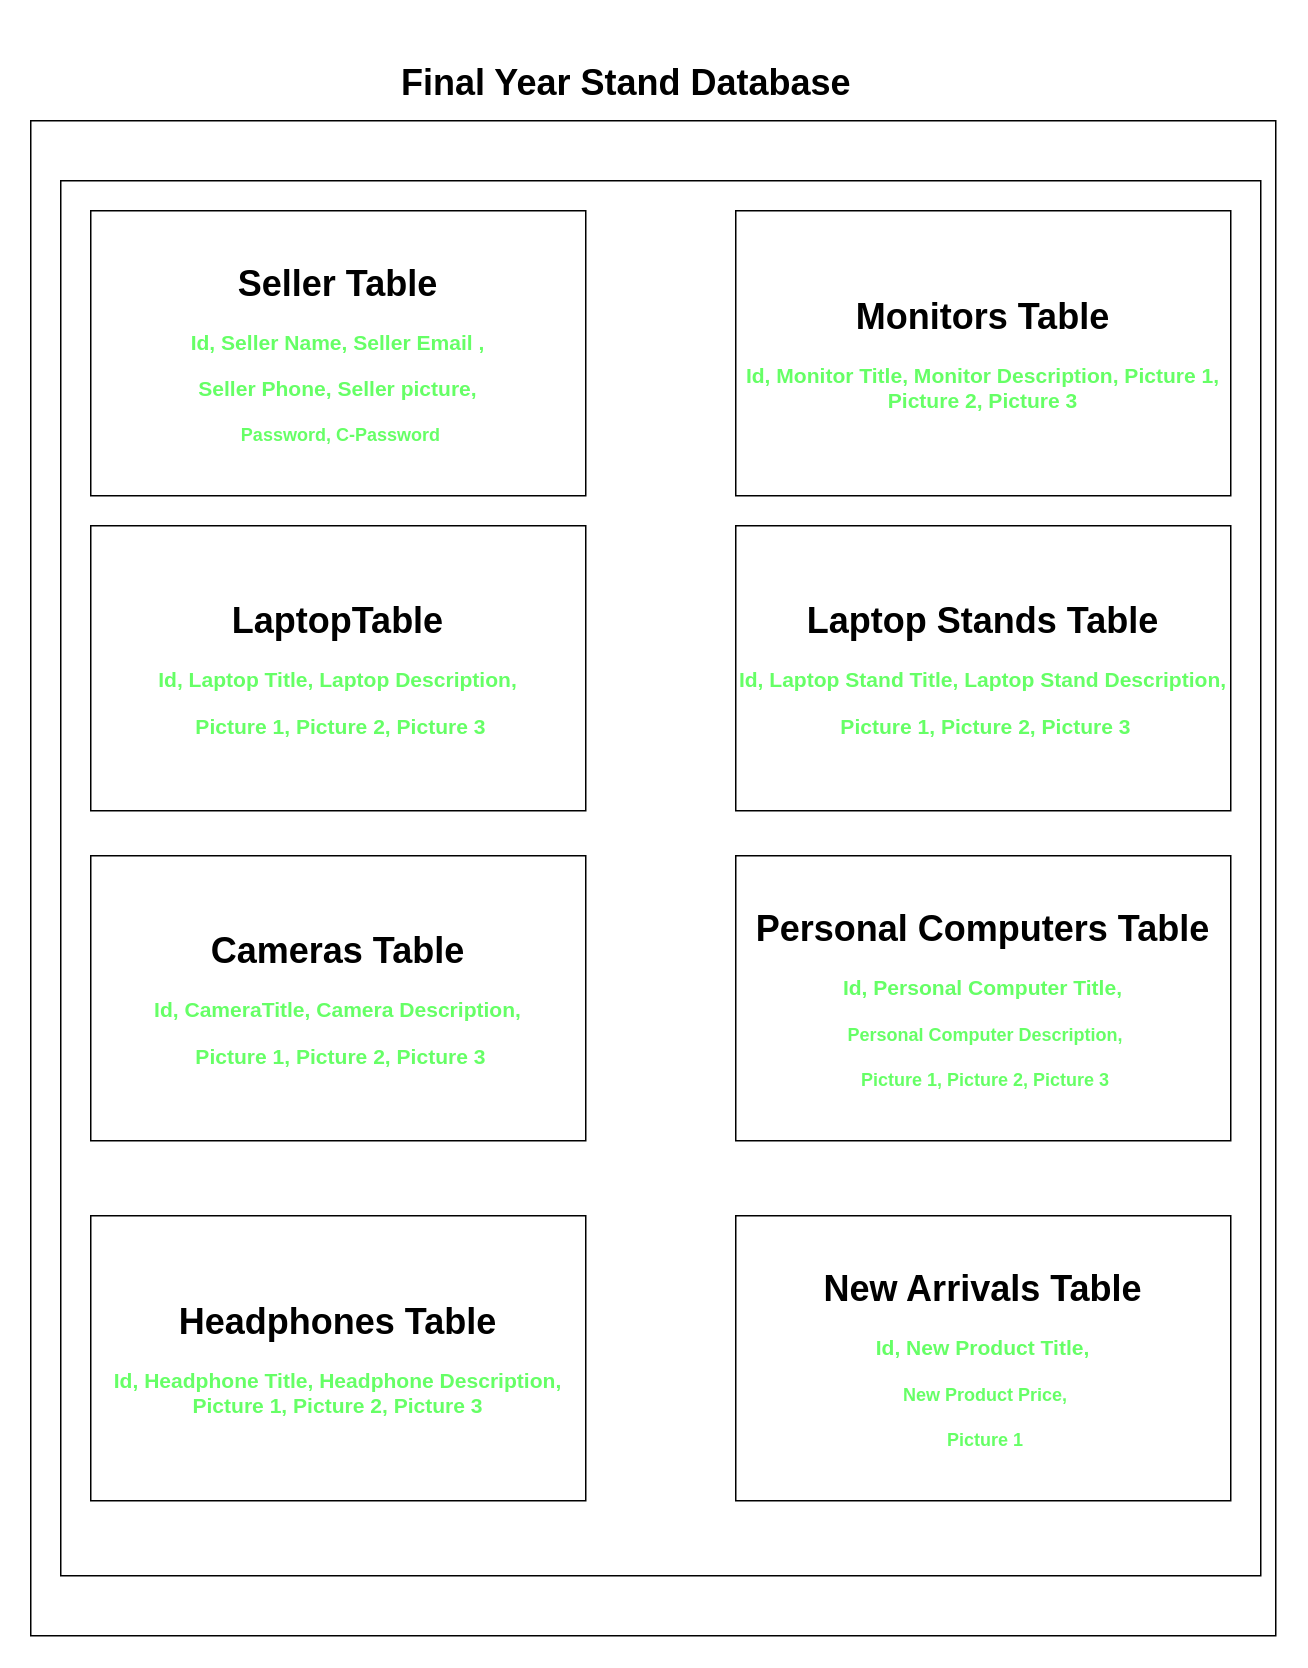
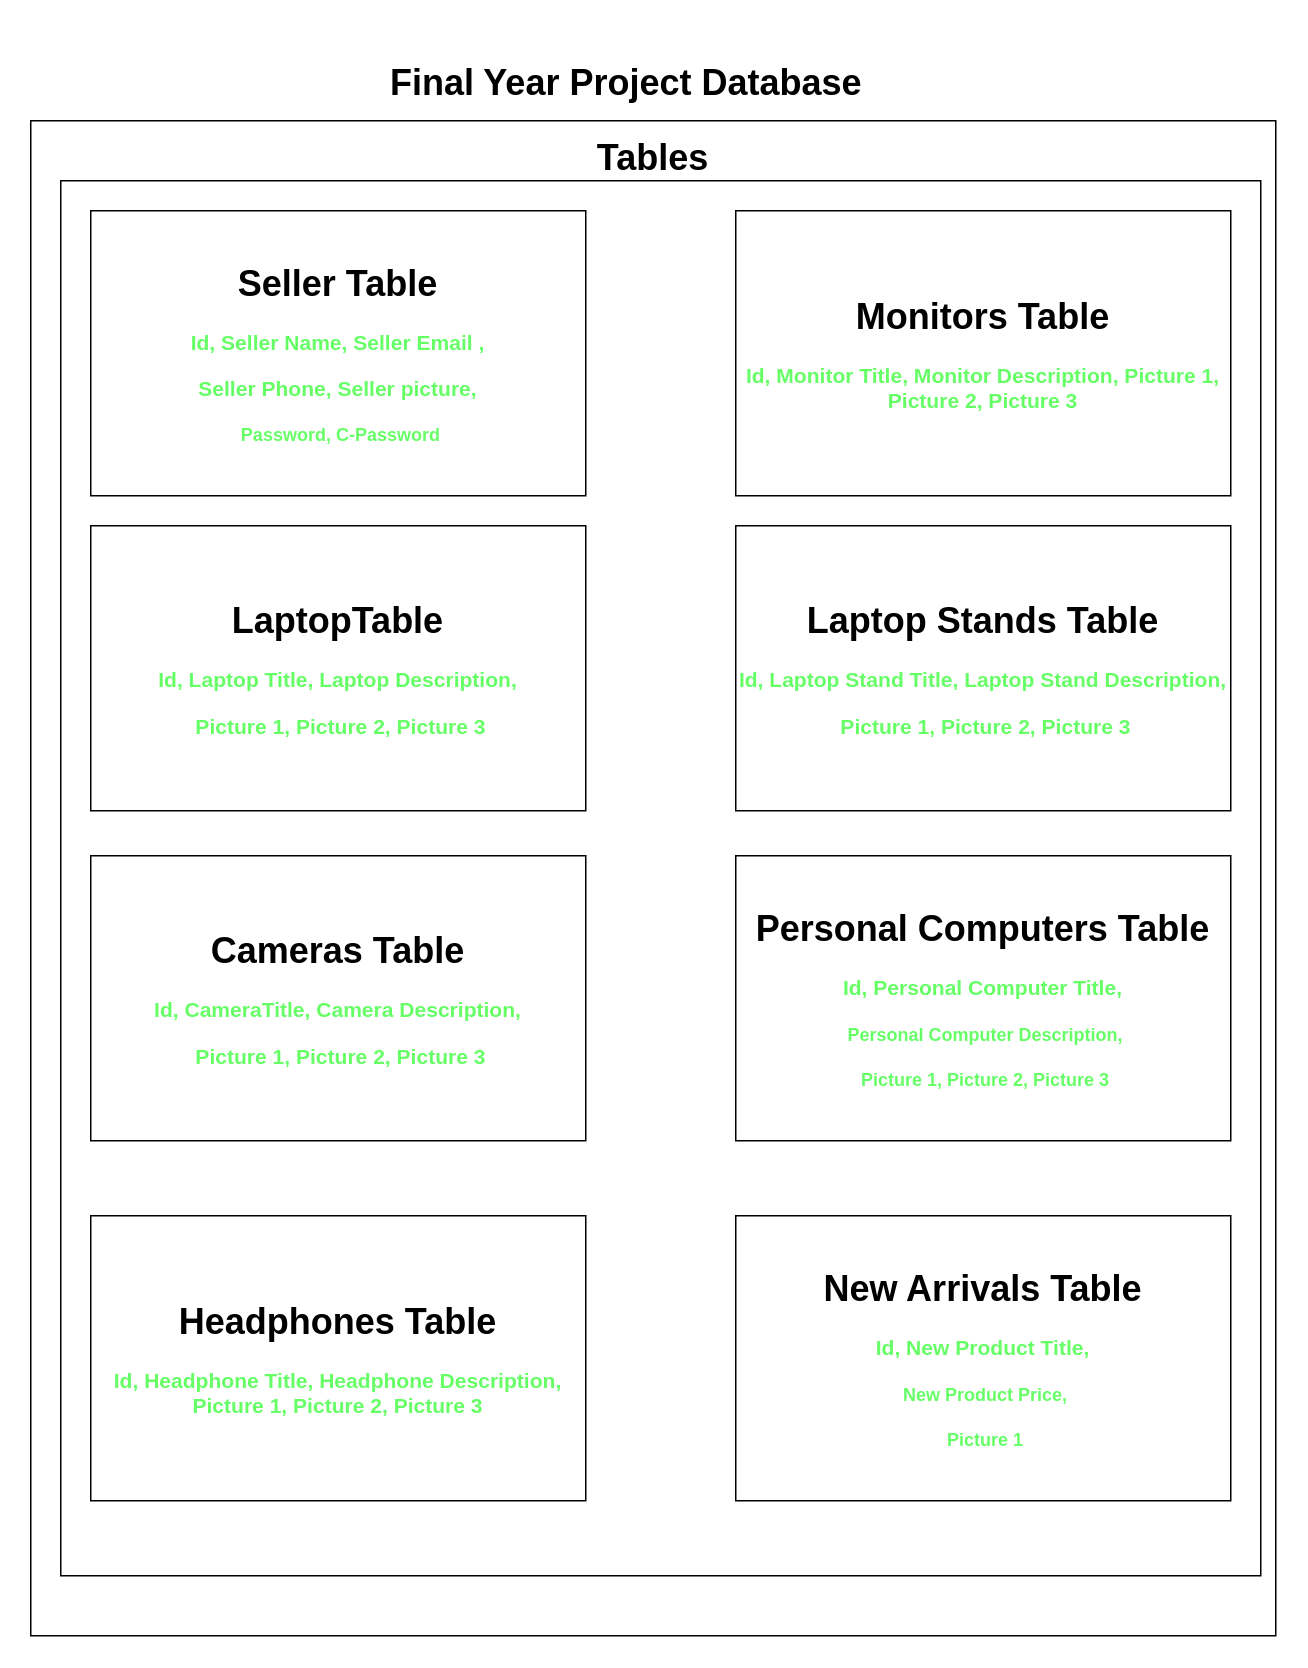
node "Final Year Stand Database": label "Final Year Stand Database" -> "Final Year Project Database"
node "Tables": added
